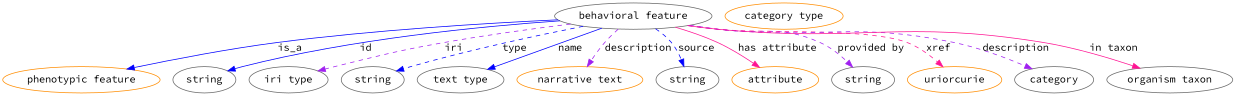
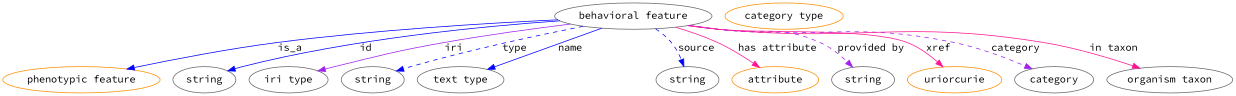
edge "behavioral feature" -> "uriorcurie": style dashed -> solid
edge "behavioral feature" -> "iri type": style dashed -> solid
edge "behavioral feature" -> "category": label "description" -> "category"
node "narrative text": removed
